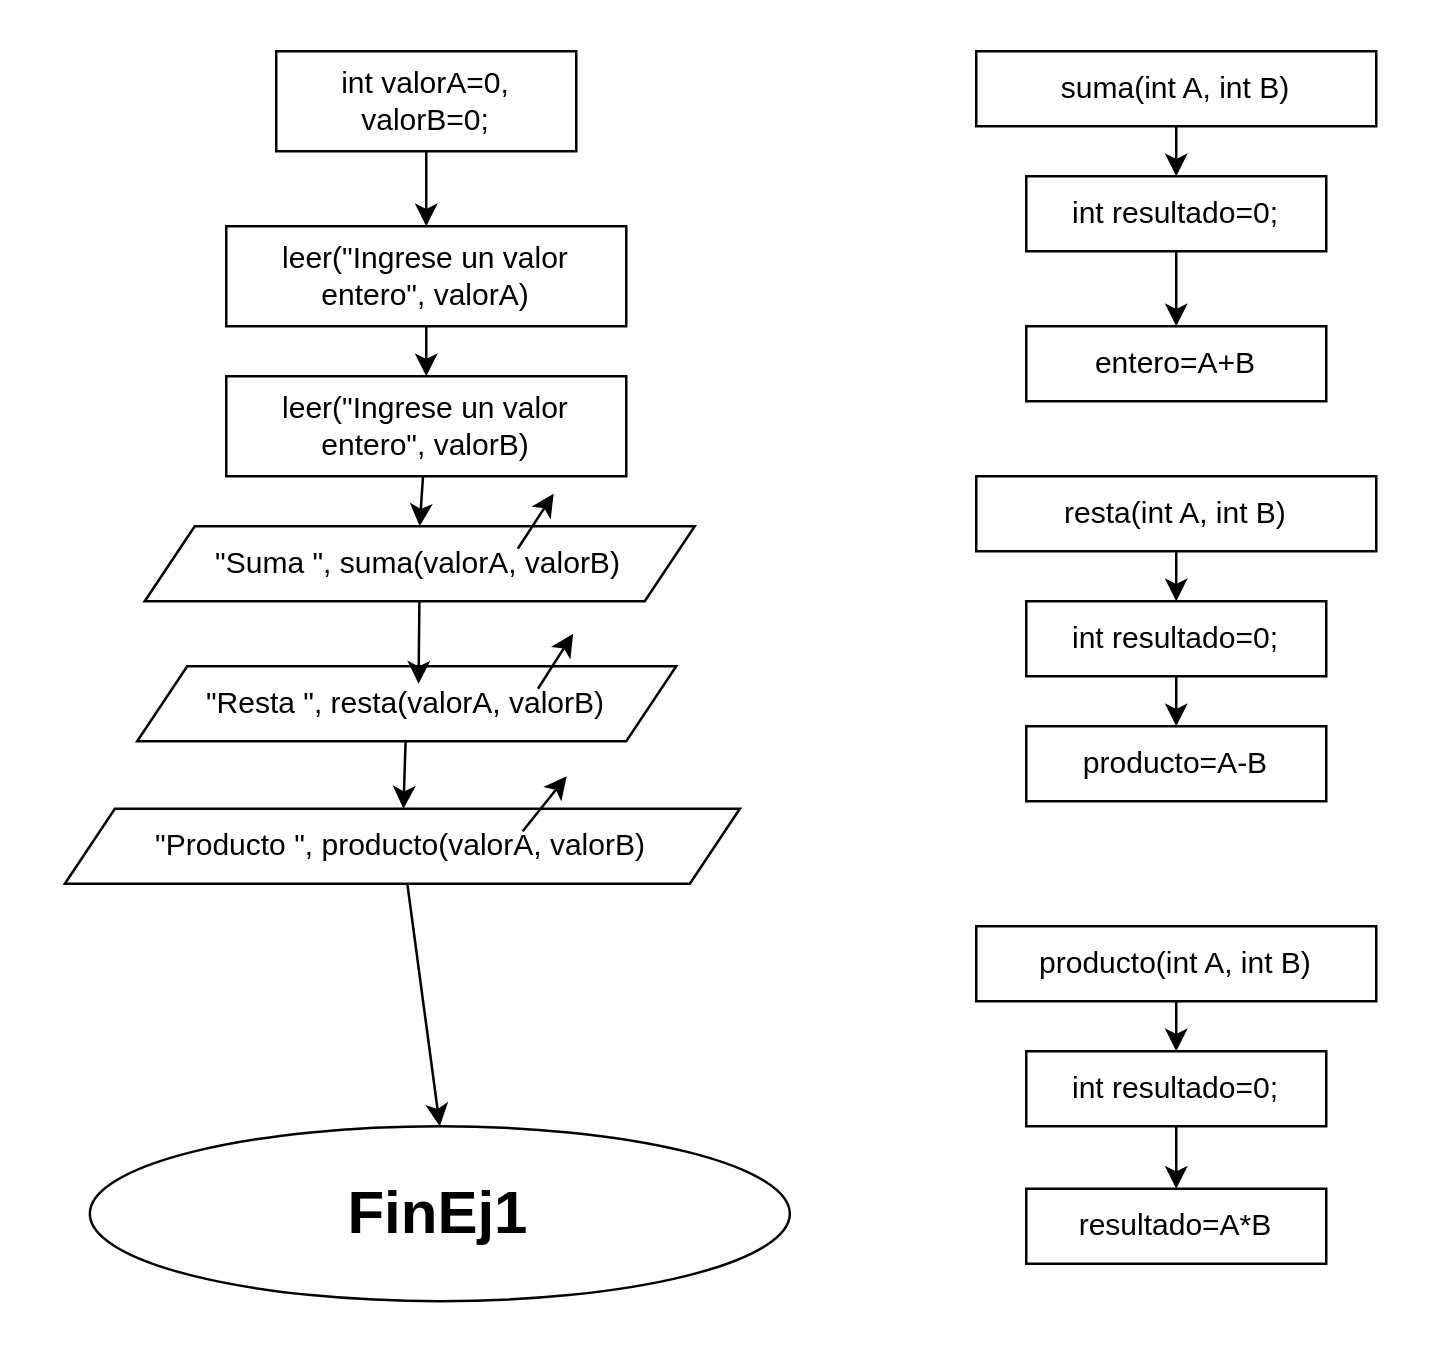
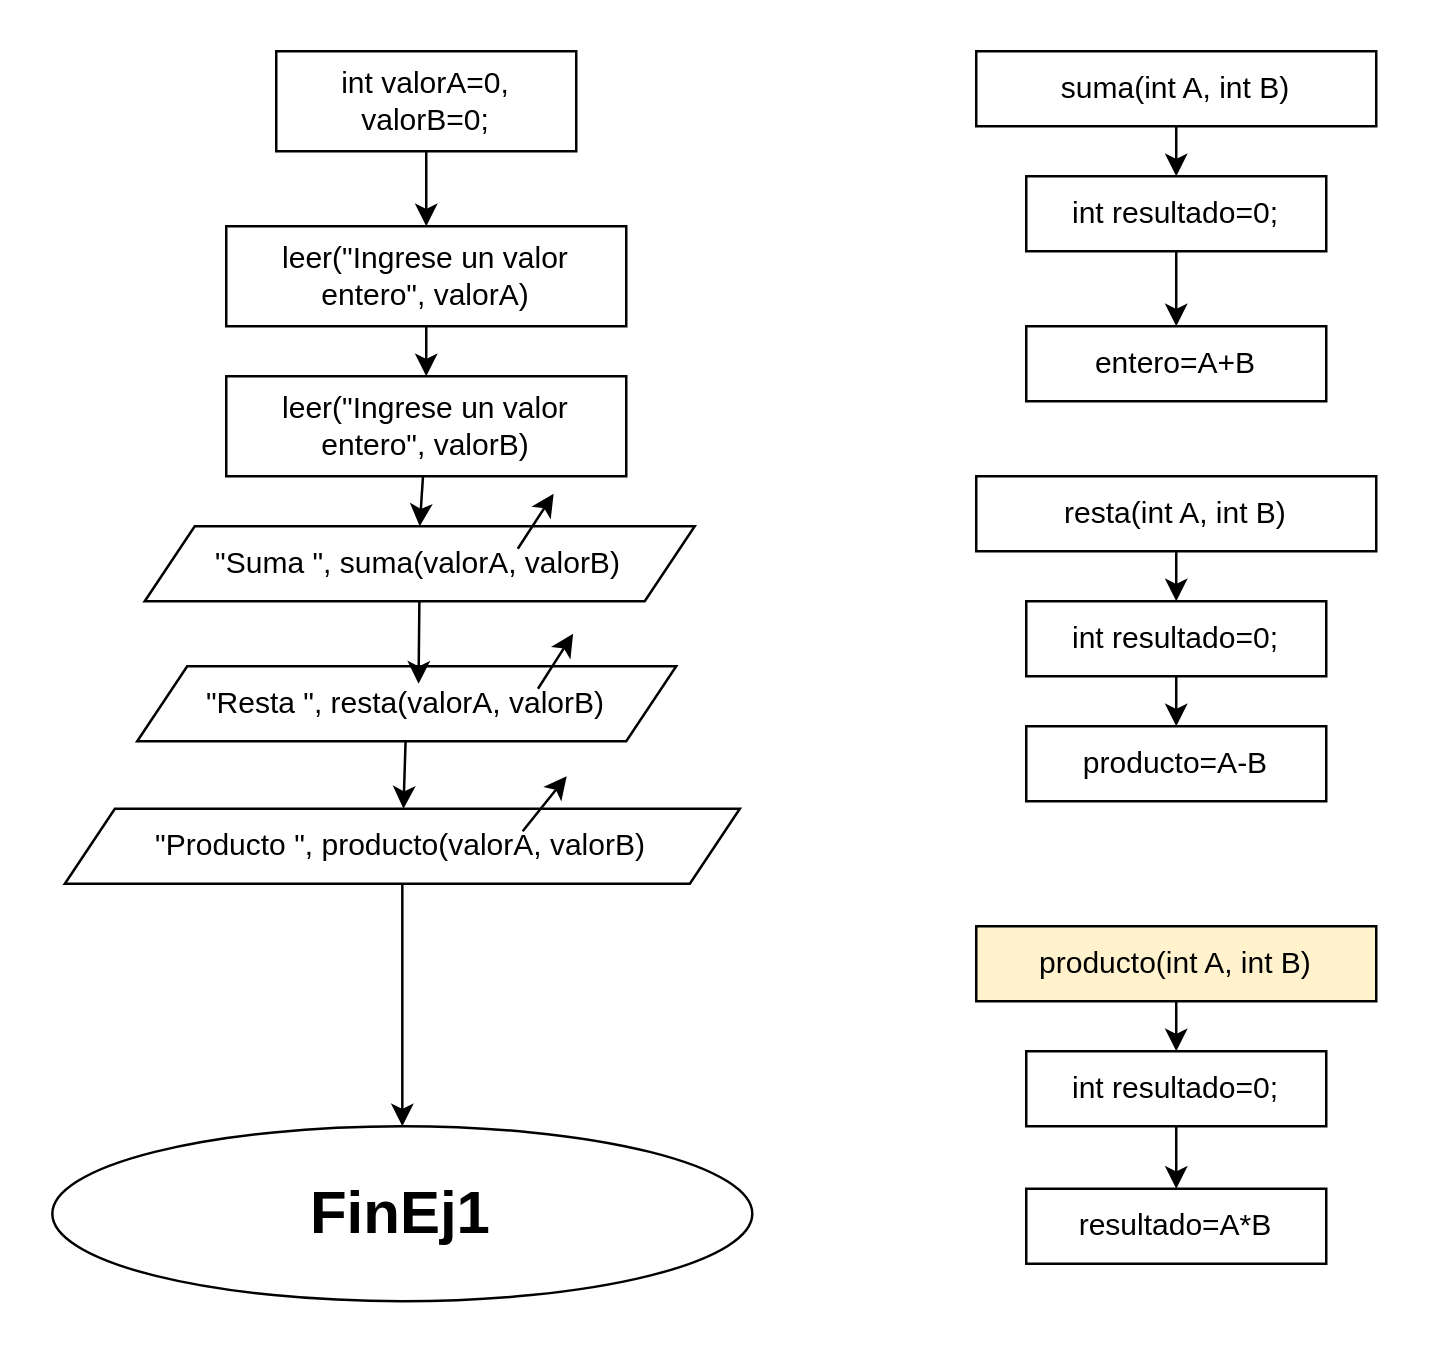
node "producto(int A, int B)": fillcolor #ffffff -> #fff2cc
node "FinEj1": moved (440, 1214) -> (402, 1214)
